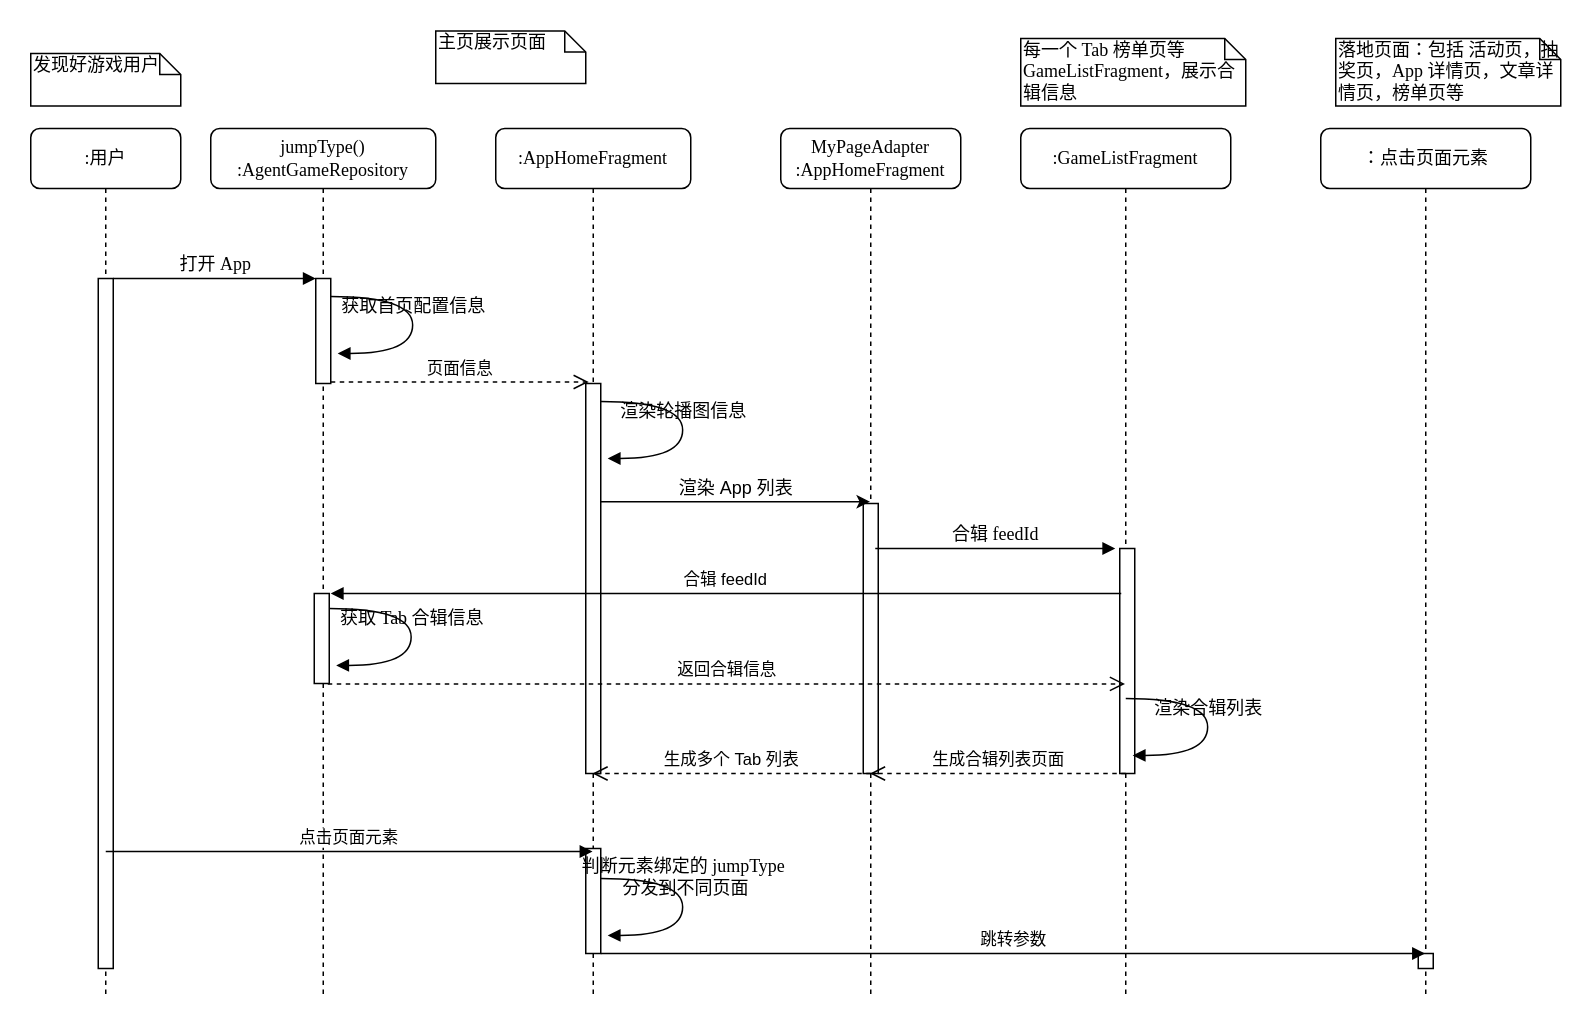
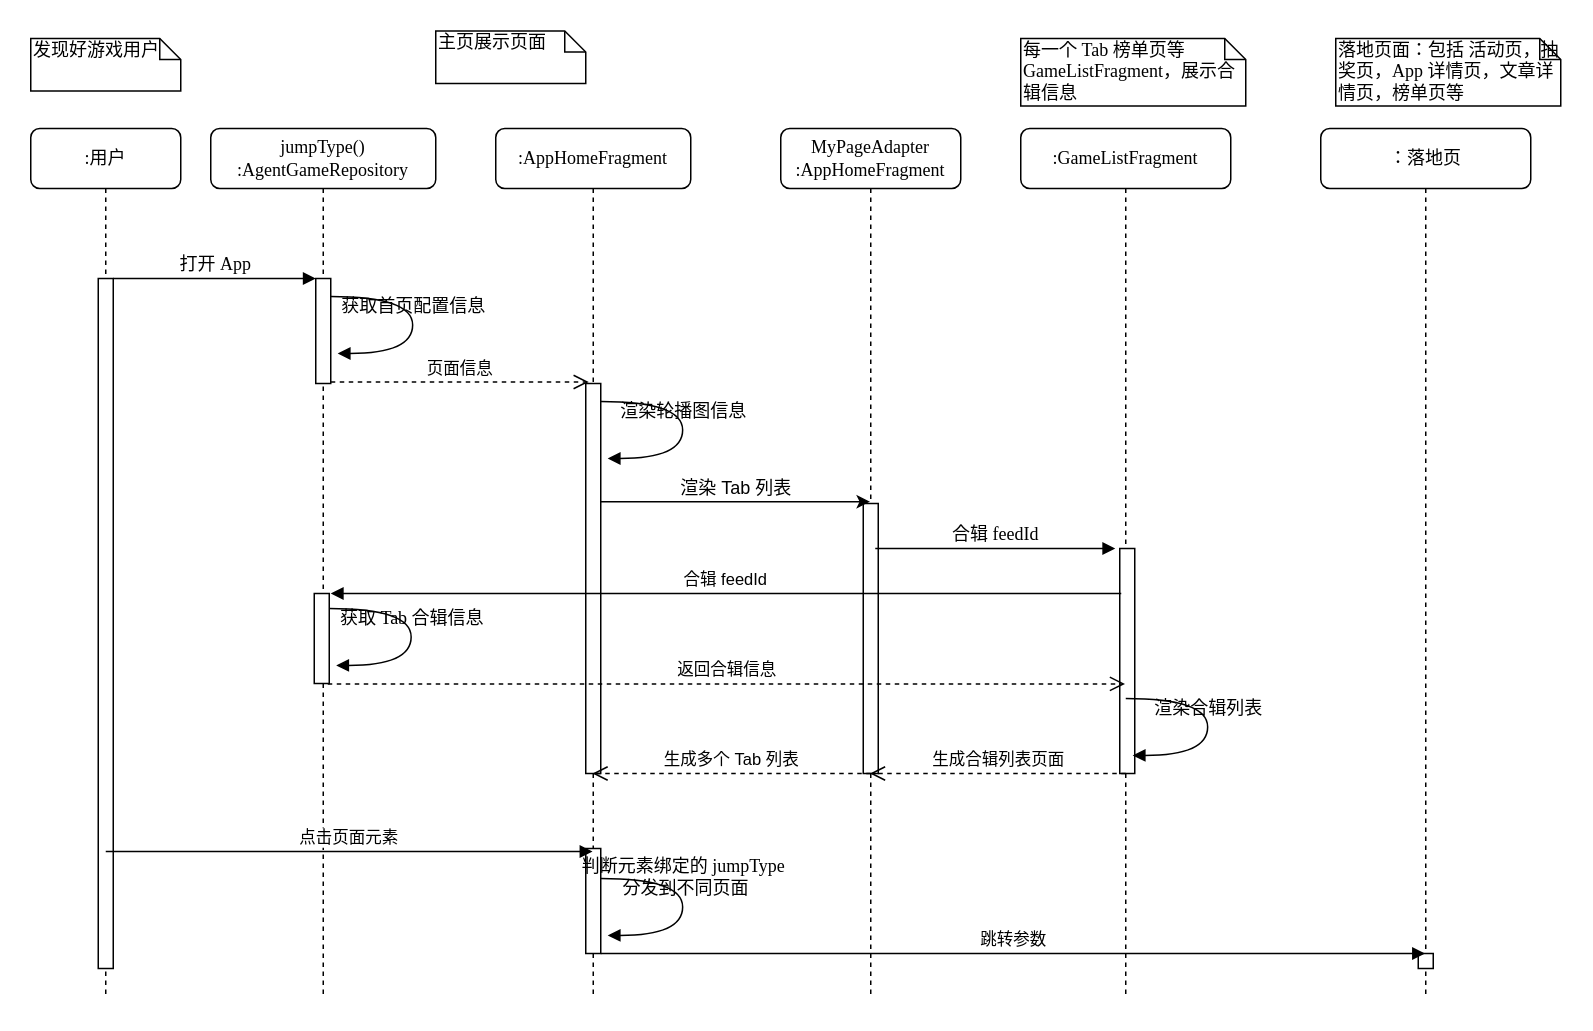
node "发现好游戏用户": moved (106, 80) -> (106, 65)
node "：点击页面元素": label "：点击页面元素" -> "：落地页"
node "渲染 App 列表": label "渲染 App 列表" -> "渲染 Tab 列表"
